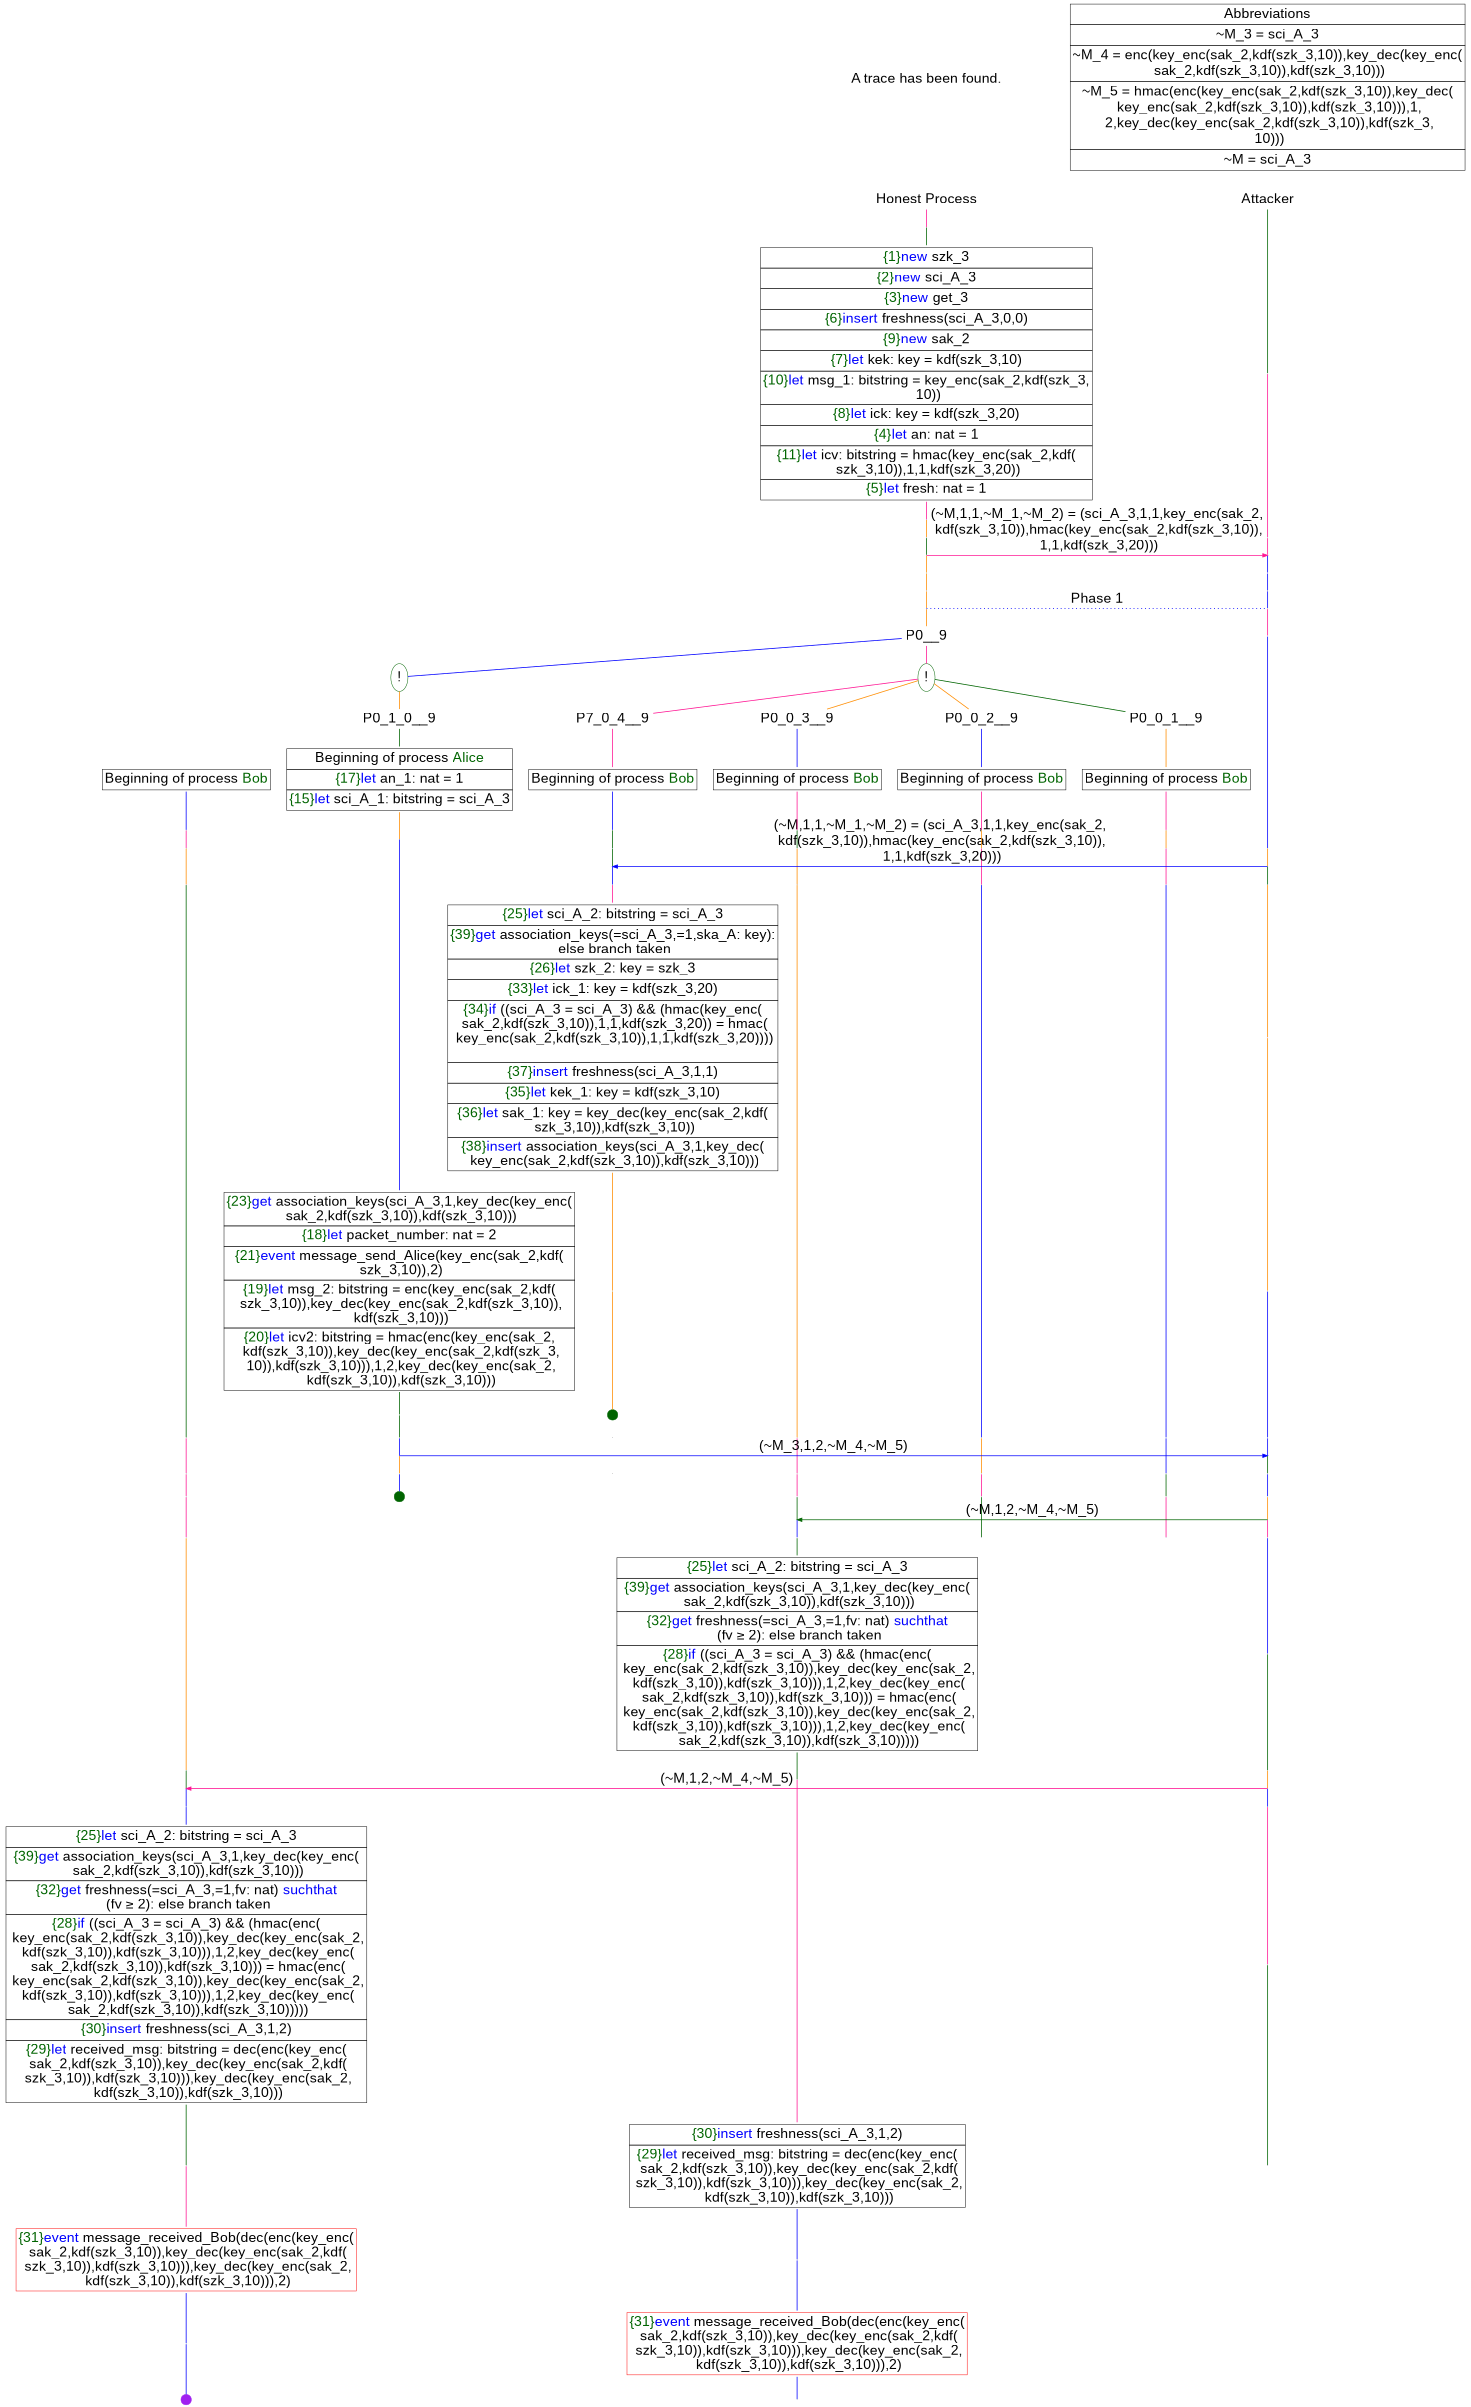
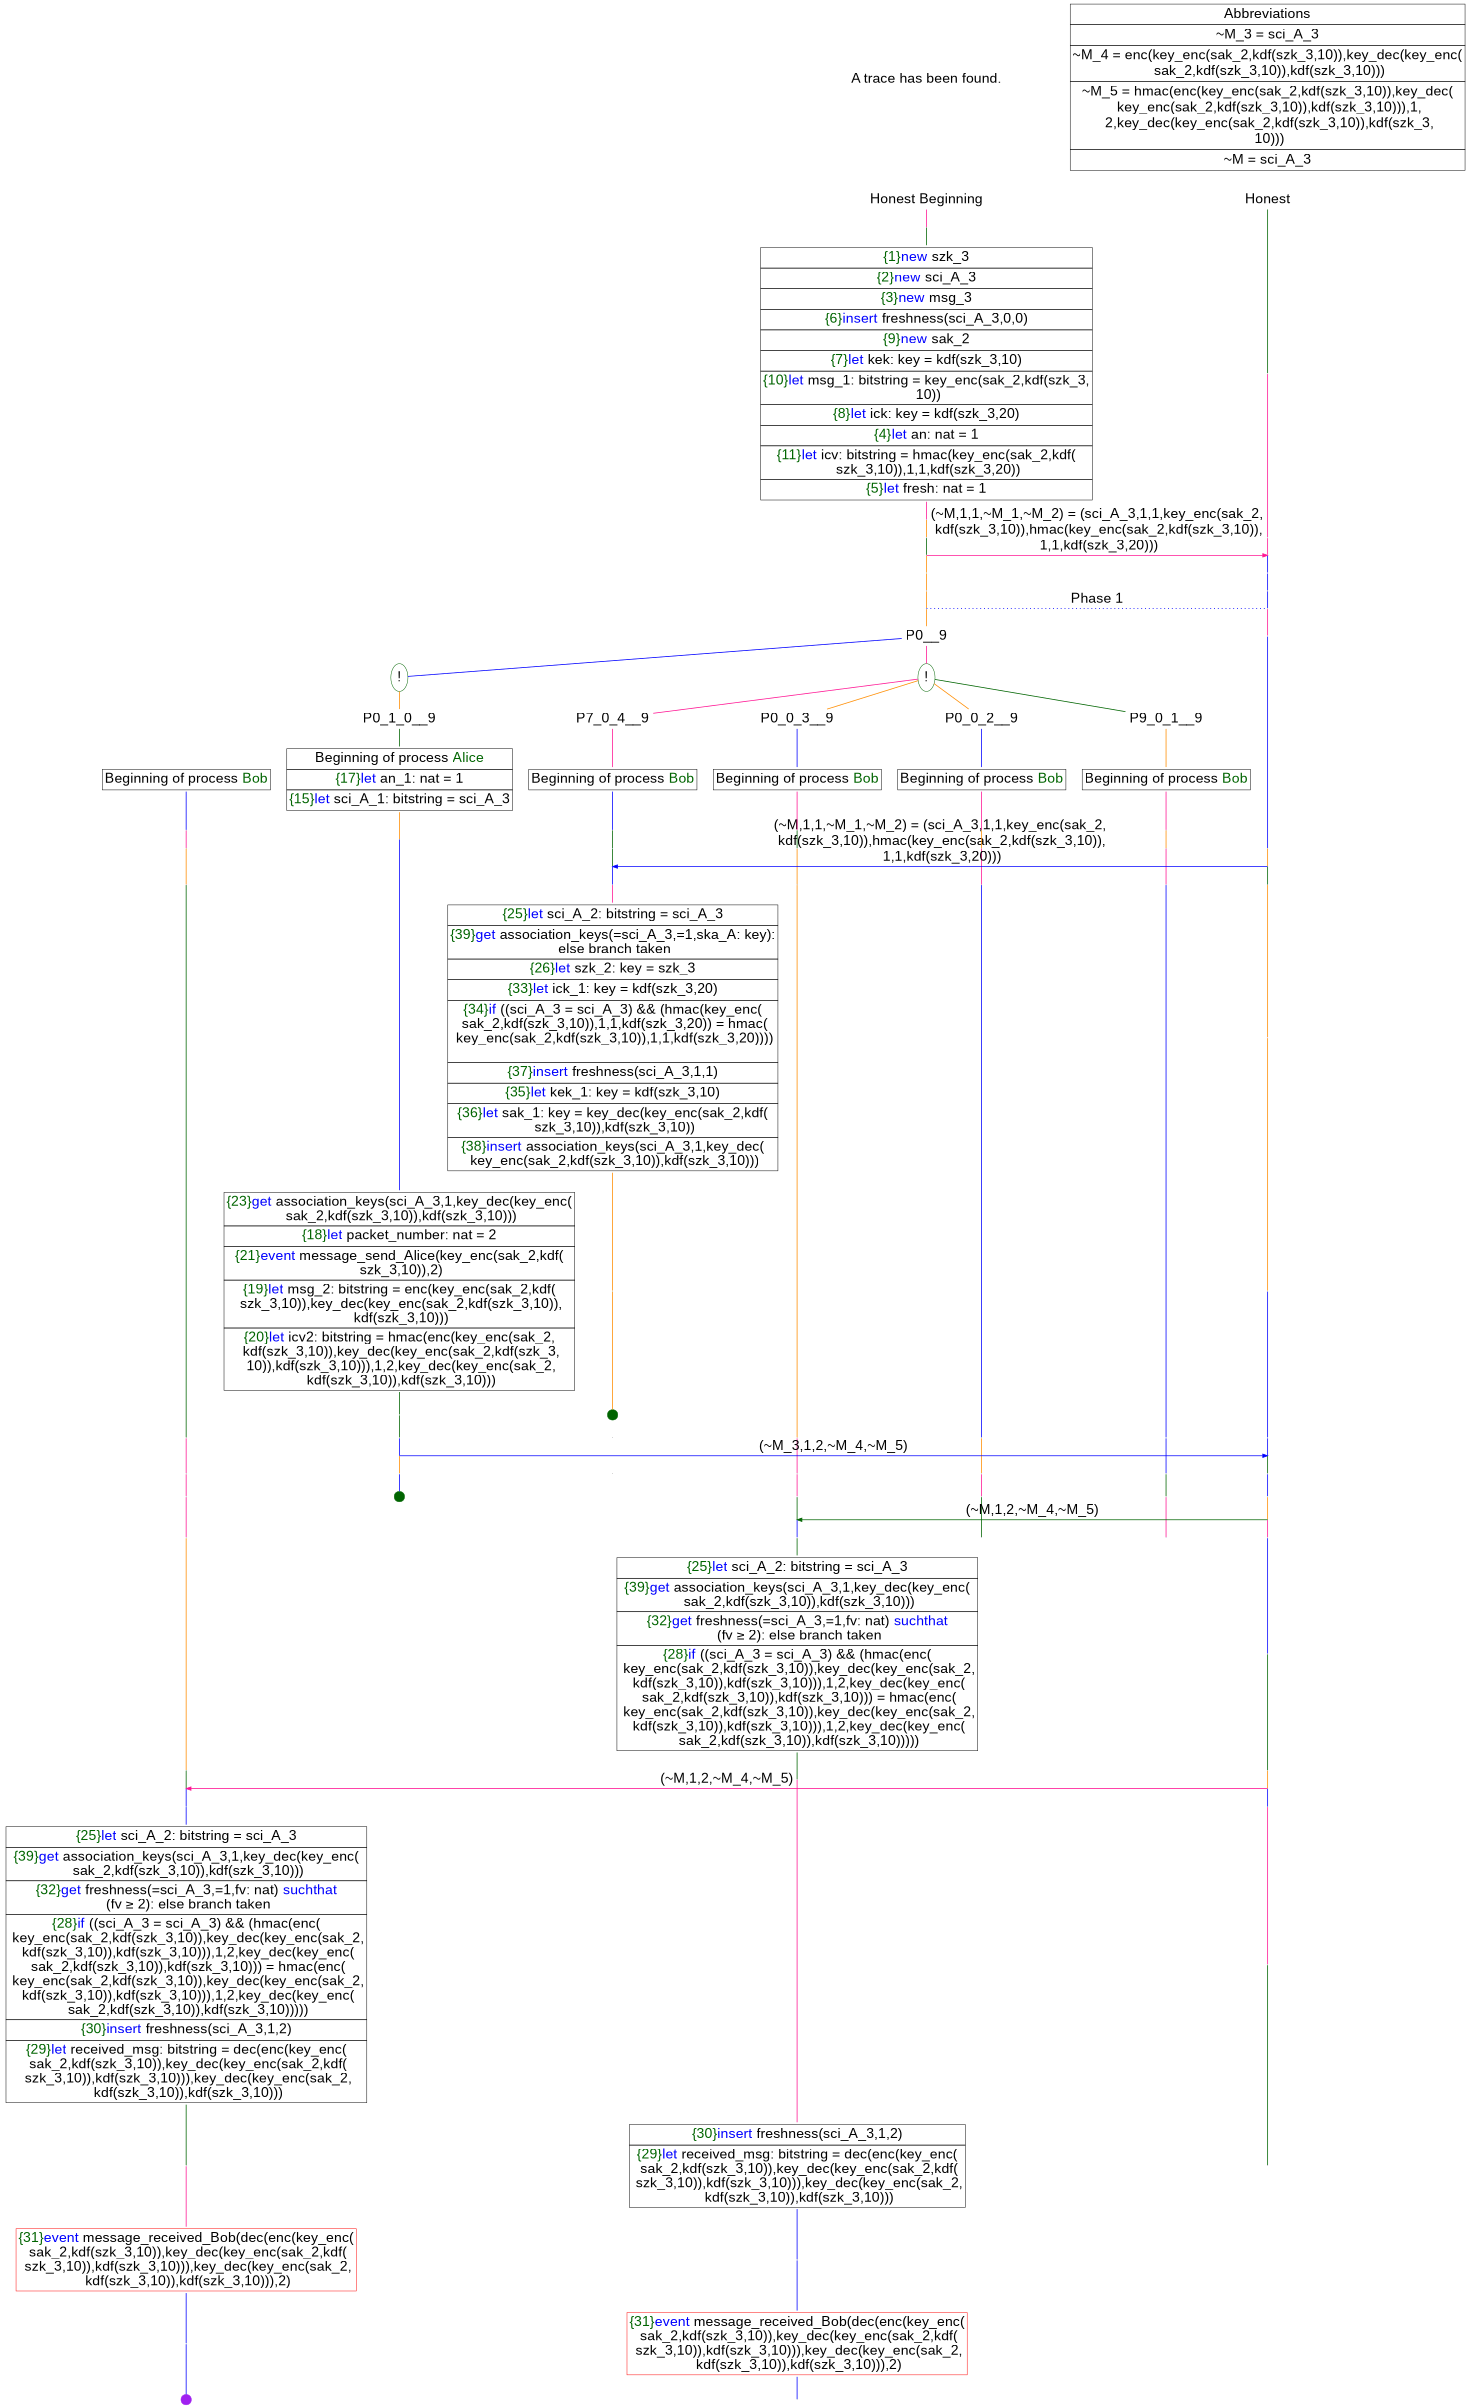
node "Honest Process": label "Honest Process" -> "Honest Beginning"
node "Attacker": label "Attacker" -> "Honest"
node "{1}": text "get_3" -> "msg_3"
node "P0_0_1__9": label "P0_0_1__9" -> "P9_0_1__9"
